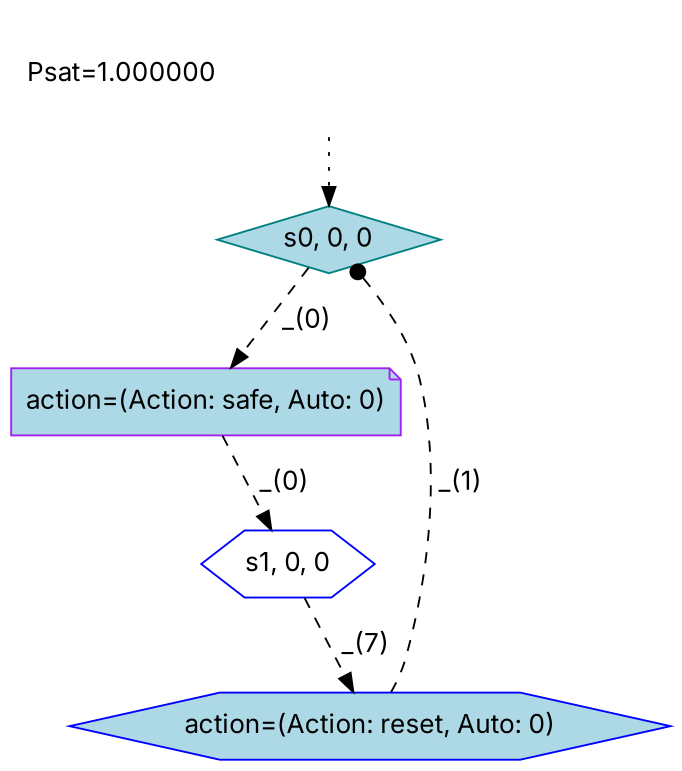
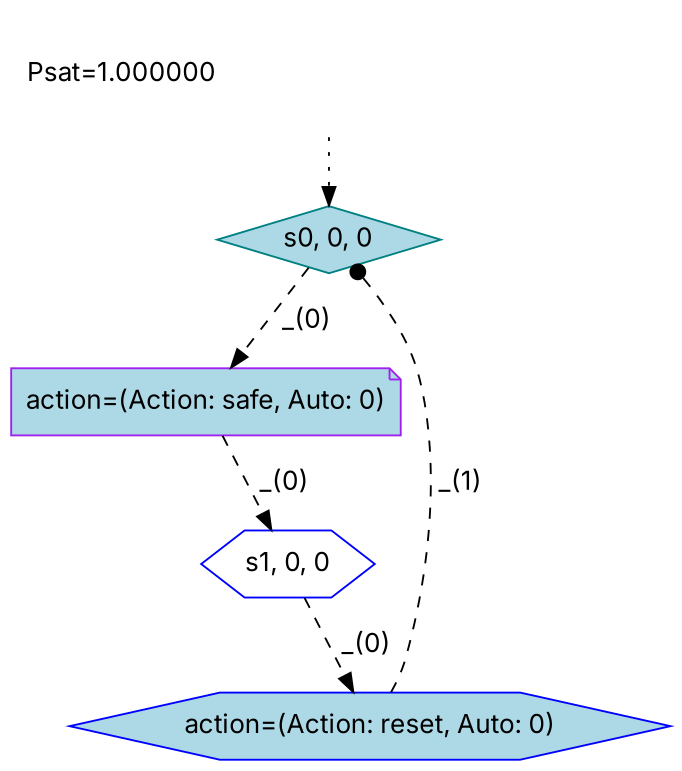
edge "s1, 0, 0" -> "action=(Action: reset, Auto: 0)": label " _(7) " -> " _(0) "
